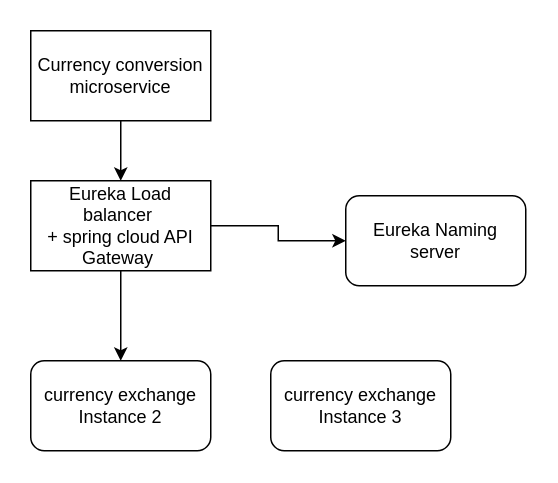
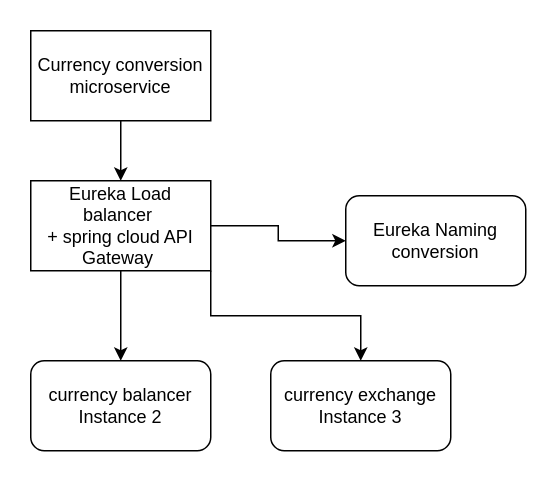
node "Eureka Naming server": label "Eureka Naming server" -> "Eureka Naming conversion"
edge "Eureka Load balancer + spring cloud API Gateway" -> "currency exchange Instance 3": added
node "currency exchange Instance 2": label "currency exchange Instance 2" -> "currency balancer Instance 2"
